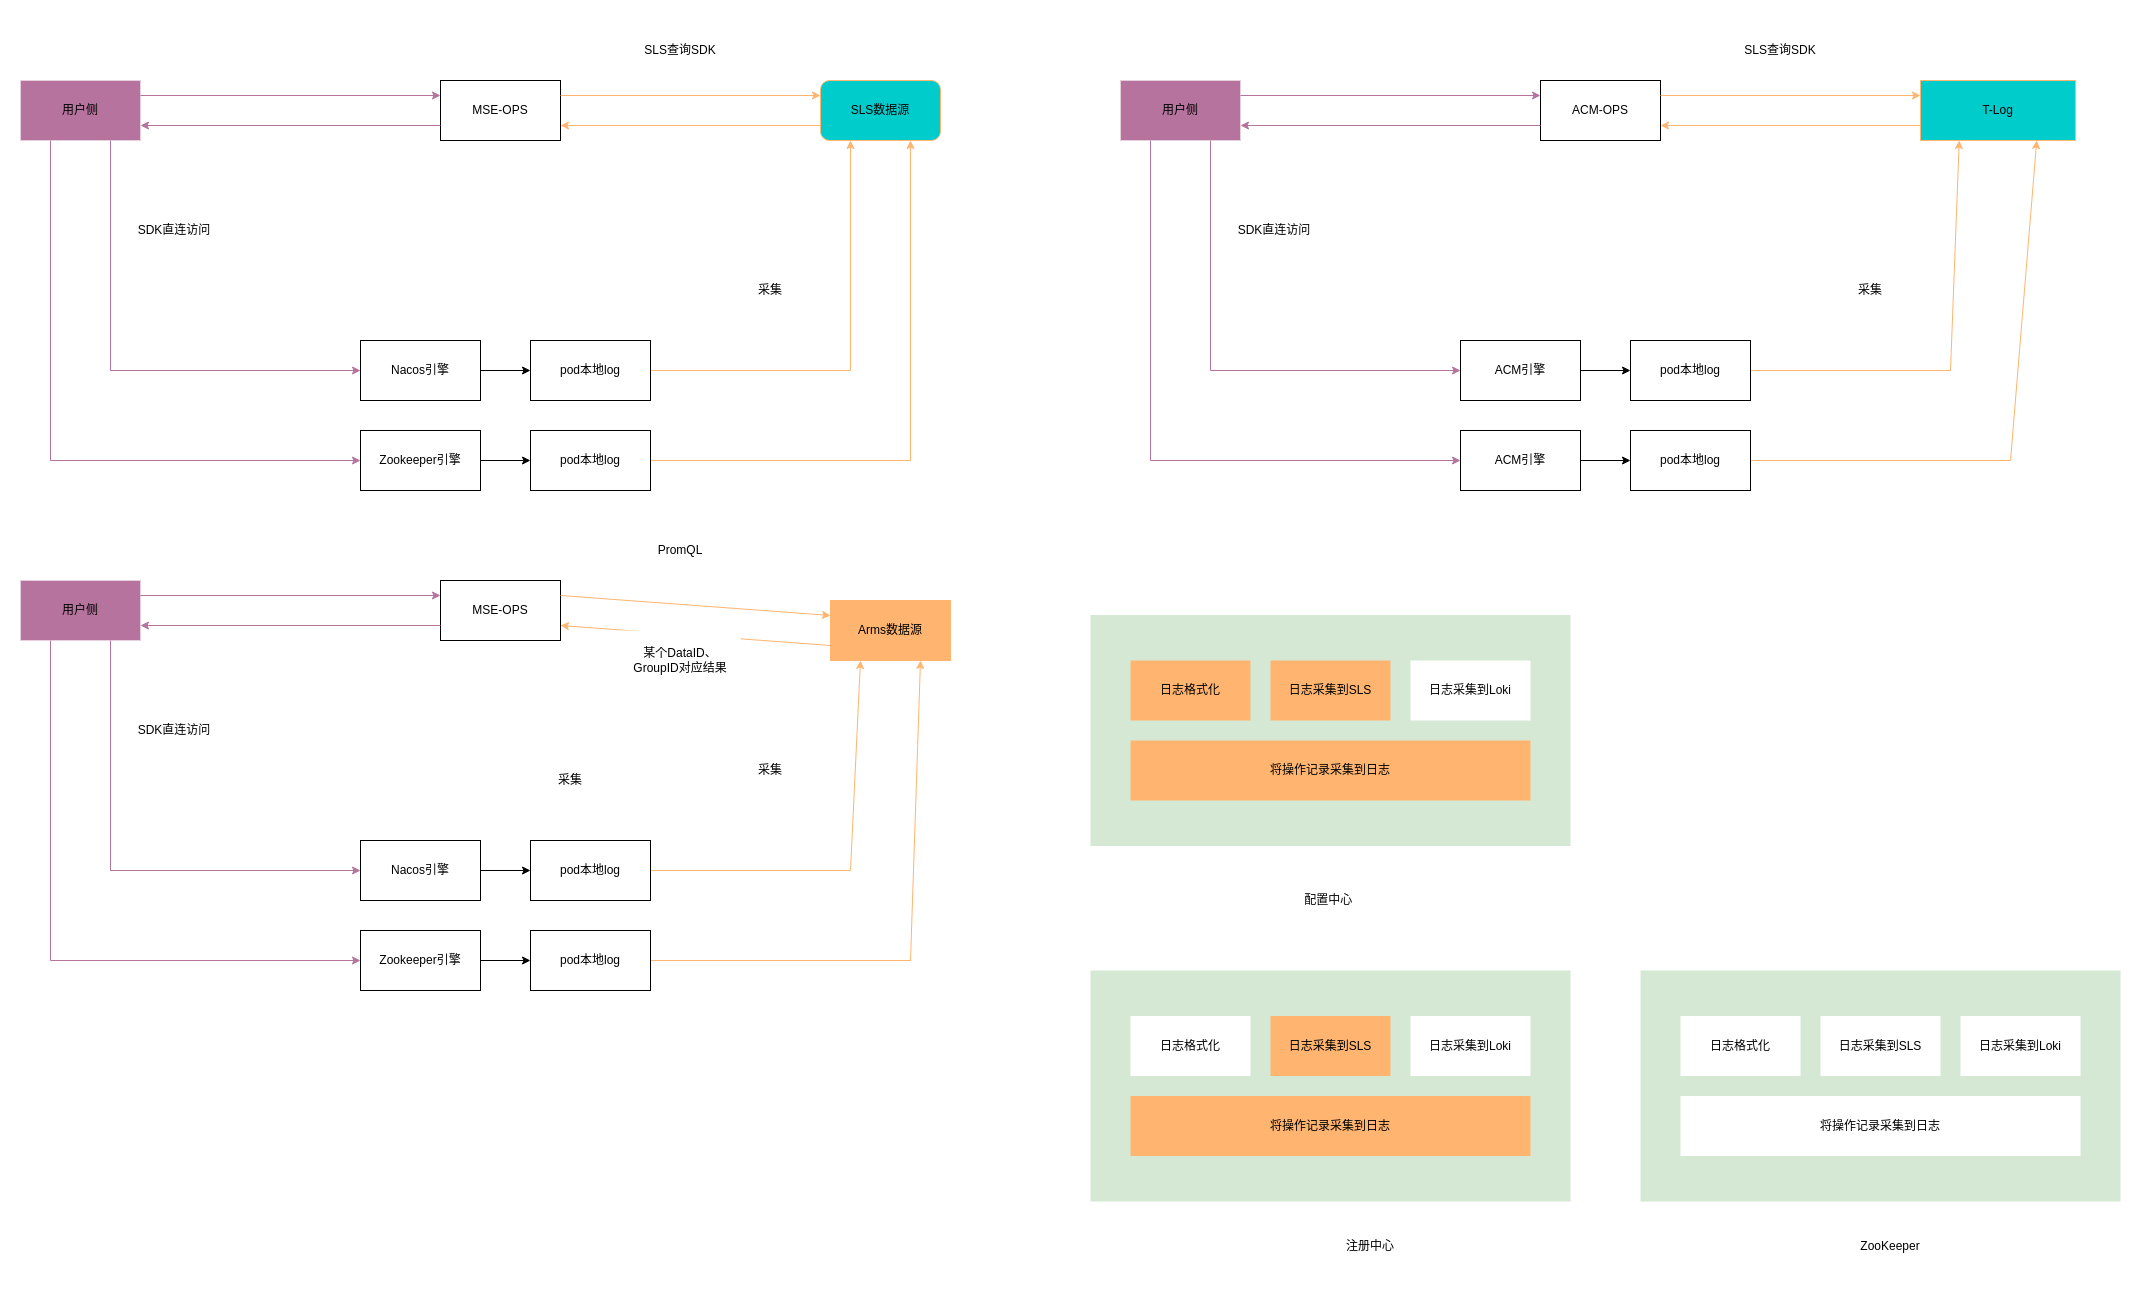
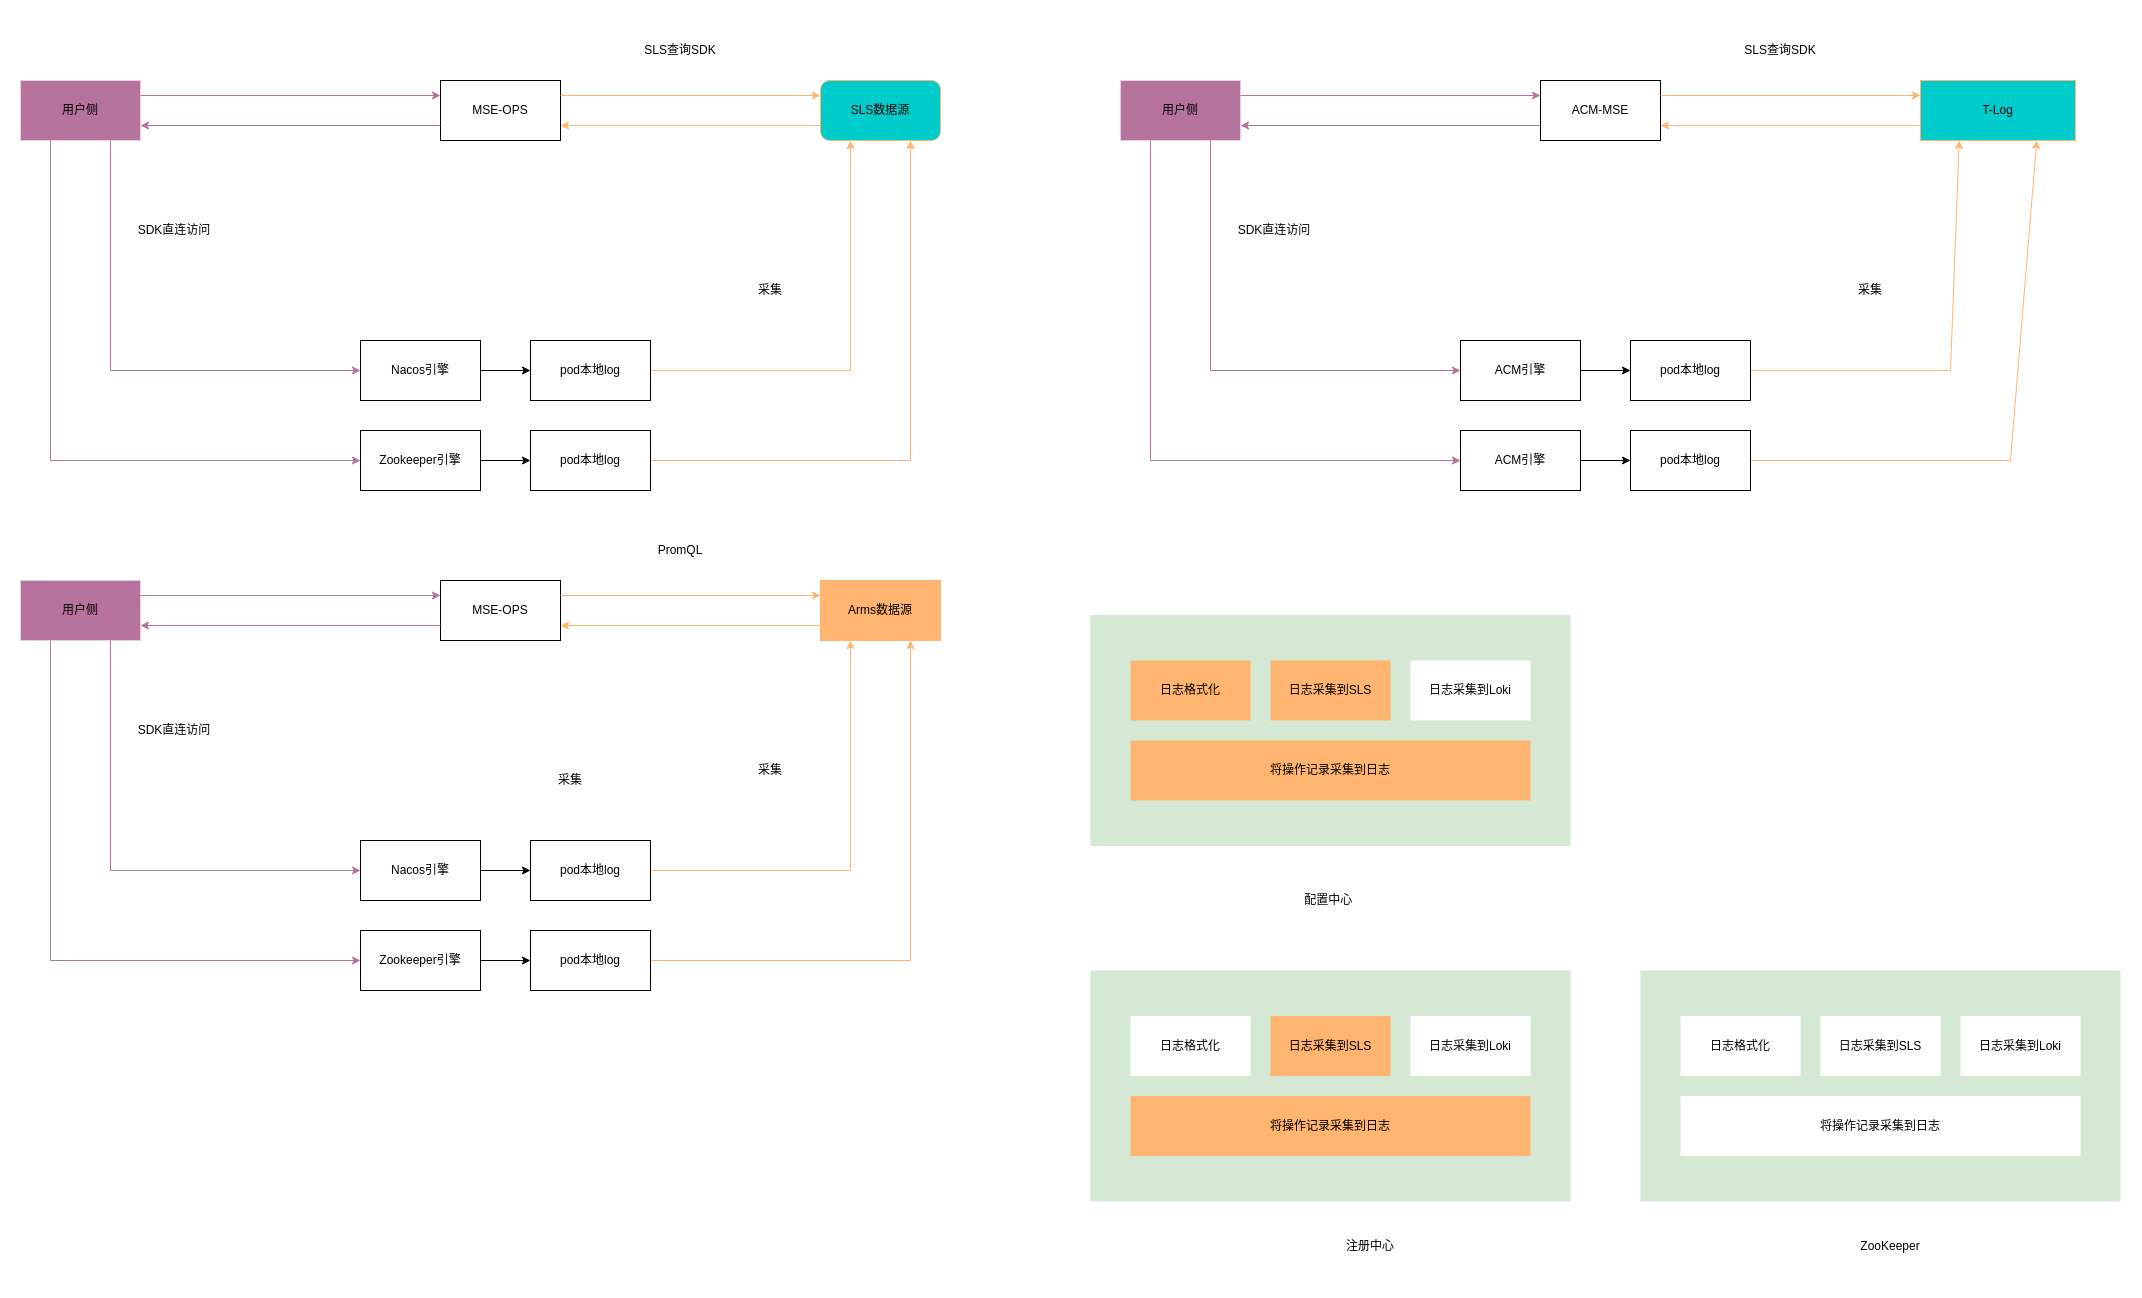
node "ACM-OPS": label "ACM-OPS" -> "ACM-MSE"
node "Arms数据源": moved (891, 631) -> (881, 611)
node "某个DataID、GroupID对应结果": removed
